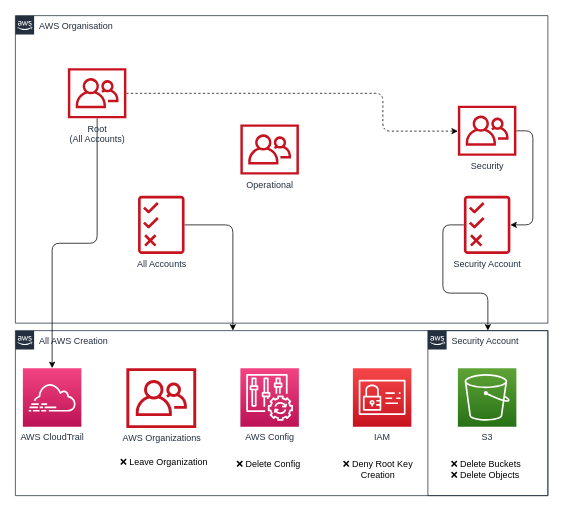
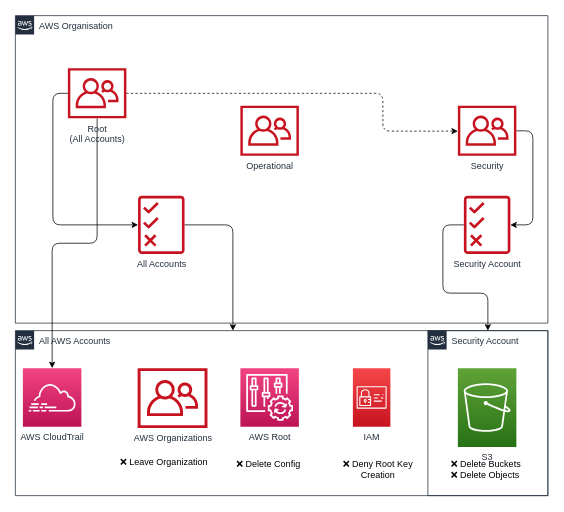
edge "Root (All Accounts)" -> "All Accounts": added
node "Operational": moved (270, 149) -> (270, 131)
node "All AWS Creation": label "All AWS Creation" -> "All AWS Accounts"
node "IAM": size 59x59 -> 38x59
node "S3": size 59x59 -> 59x79
node "AWS Organizations": moved (161, 398) -> (173, 398)
node "AWS Config": label "AWS Config" -> "AWS Root"
